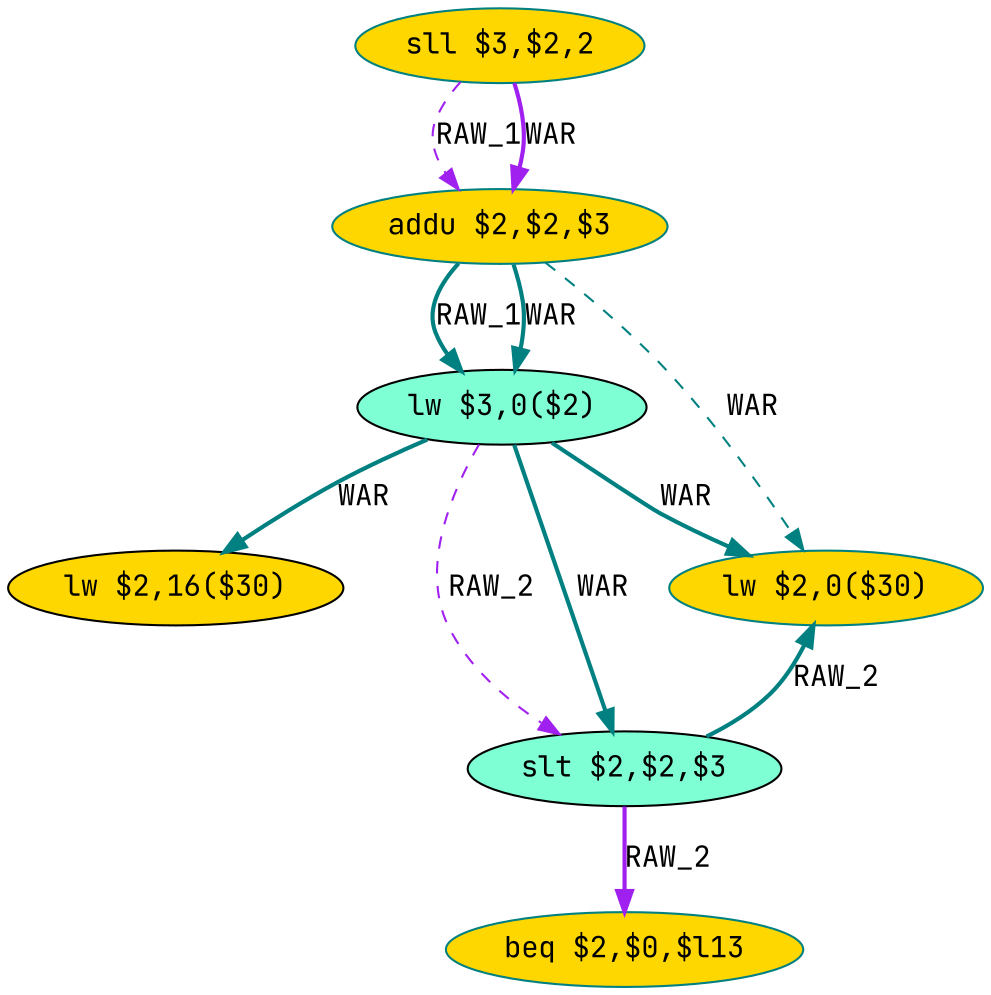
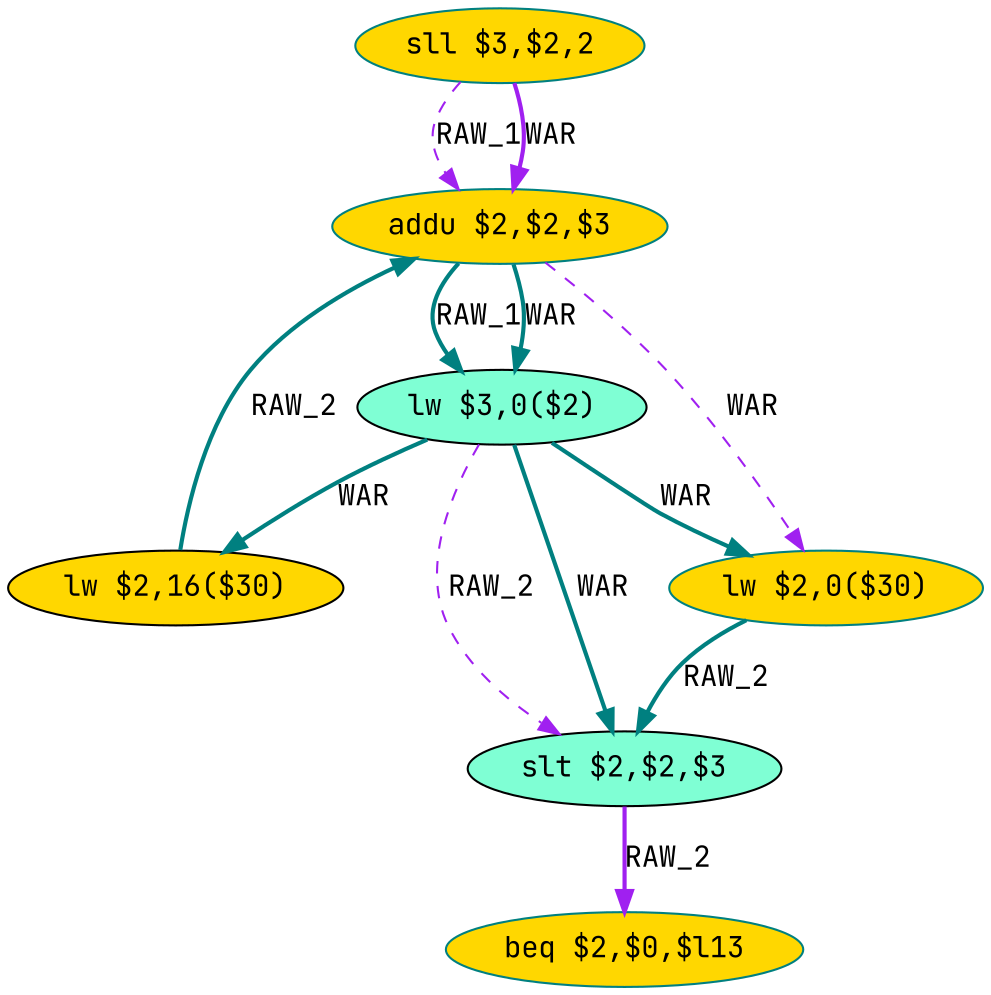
edge "lw $2,16($30)" -> "addu $2,$2,$3": added, label "RAW_2"
edge "addu $2,$2,$3" -> "lw $2,0($30)": color teal -> purple
edge "slt $2,$2,$3" -> "lw $2,0($30)": reversed
